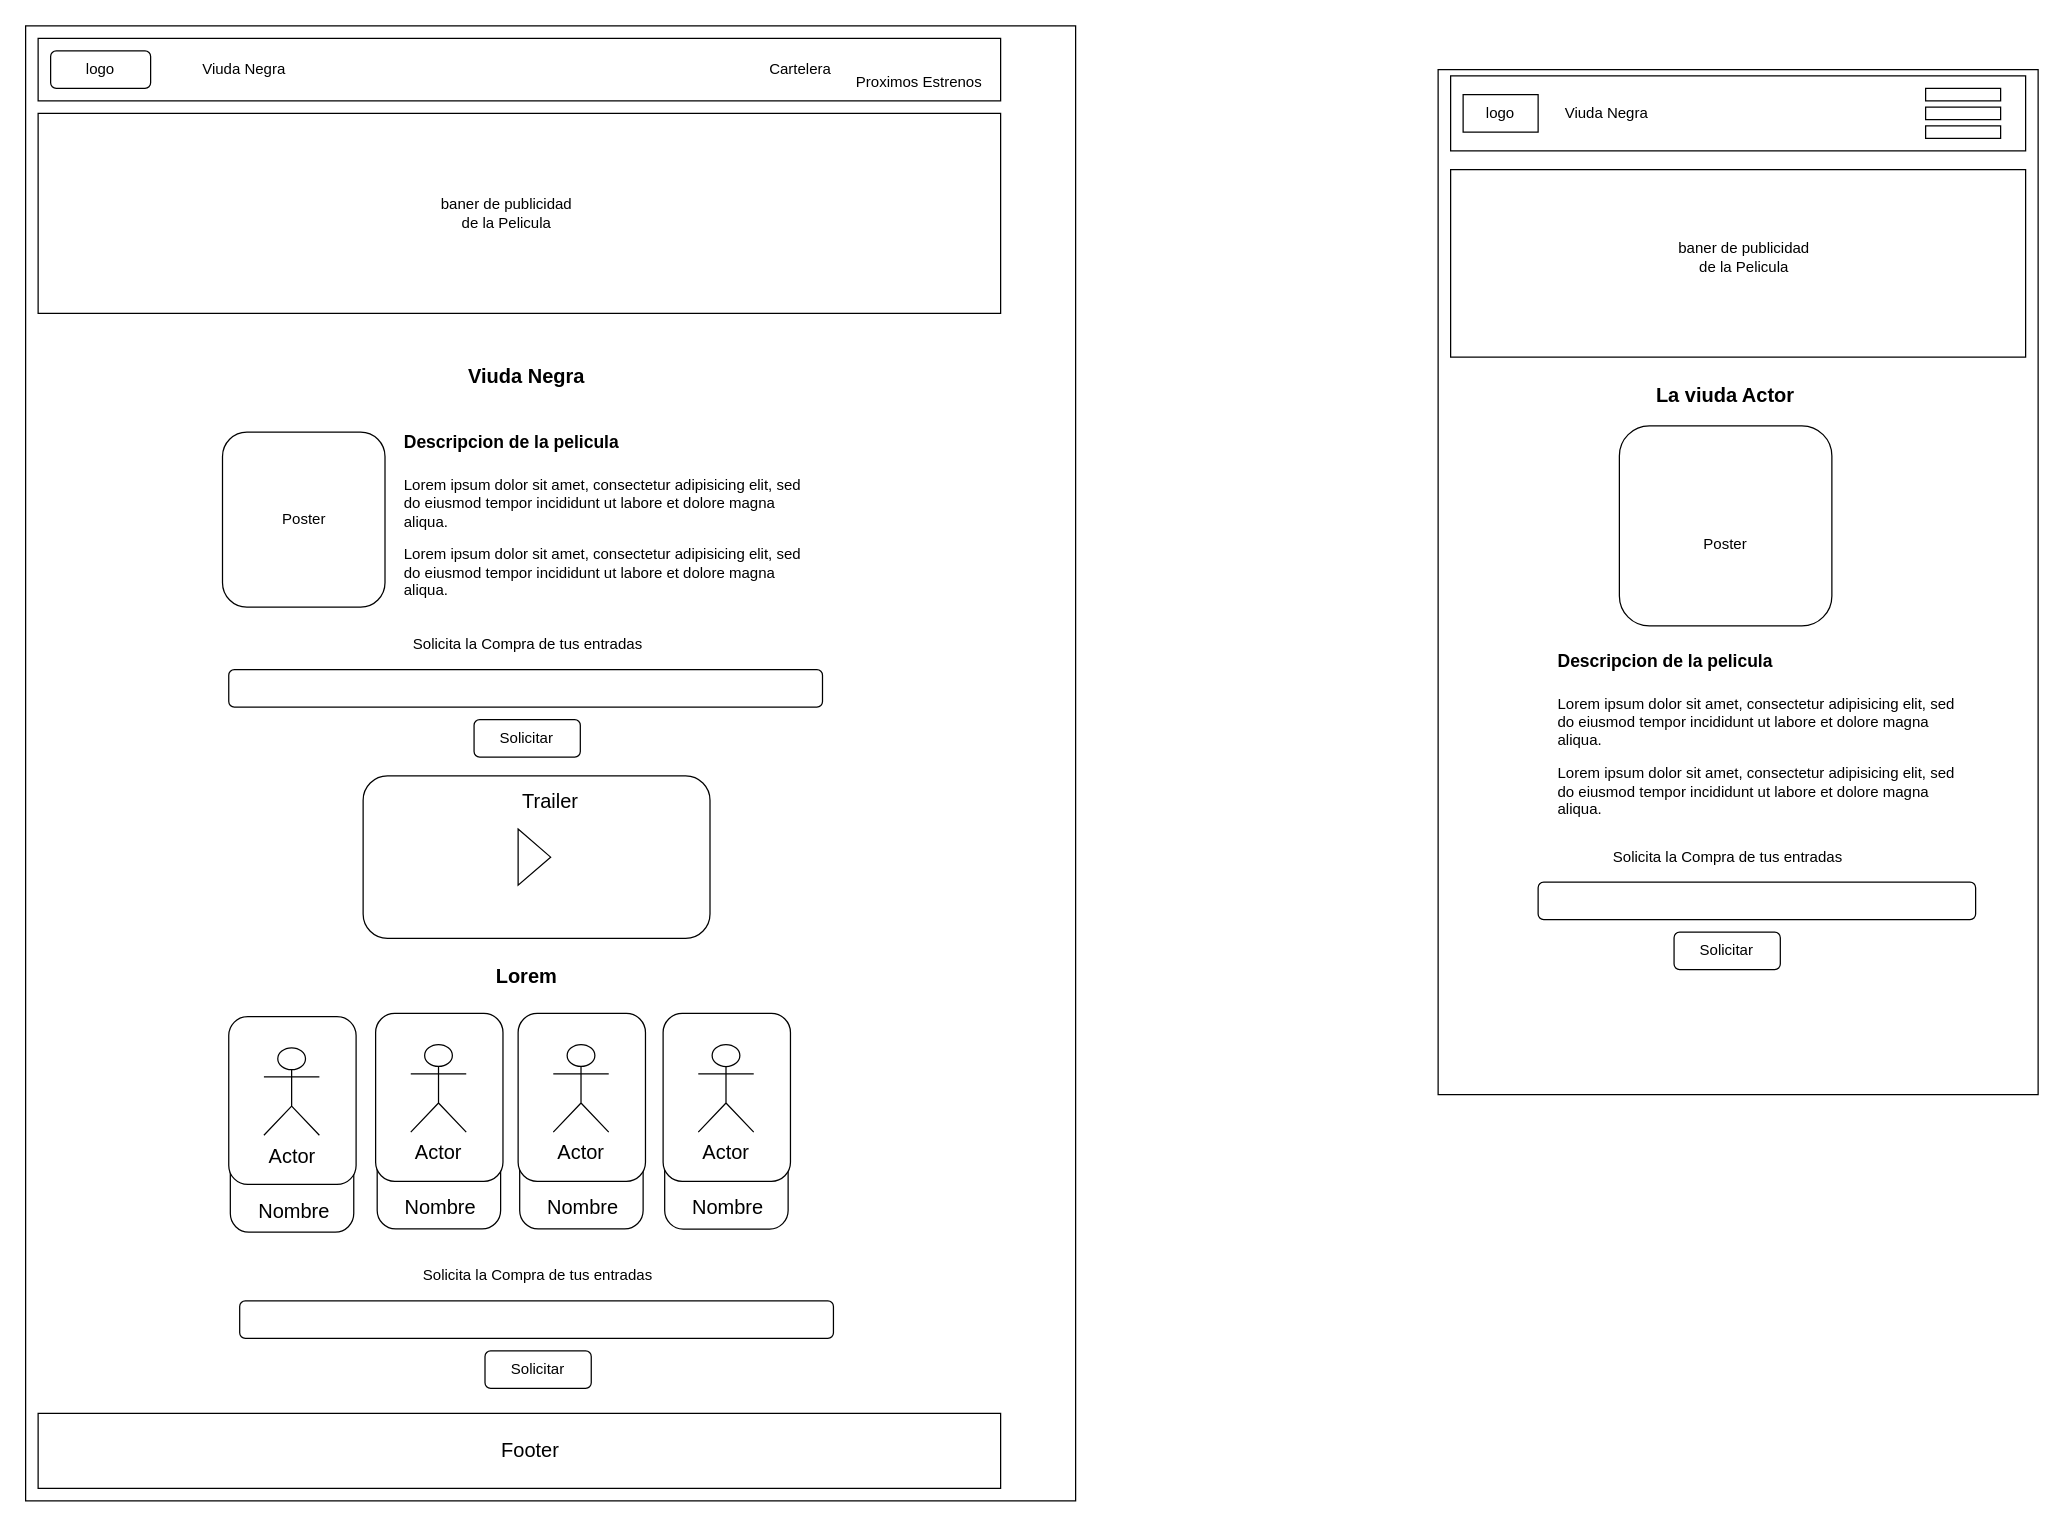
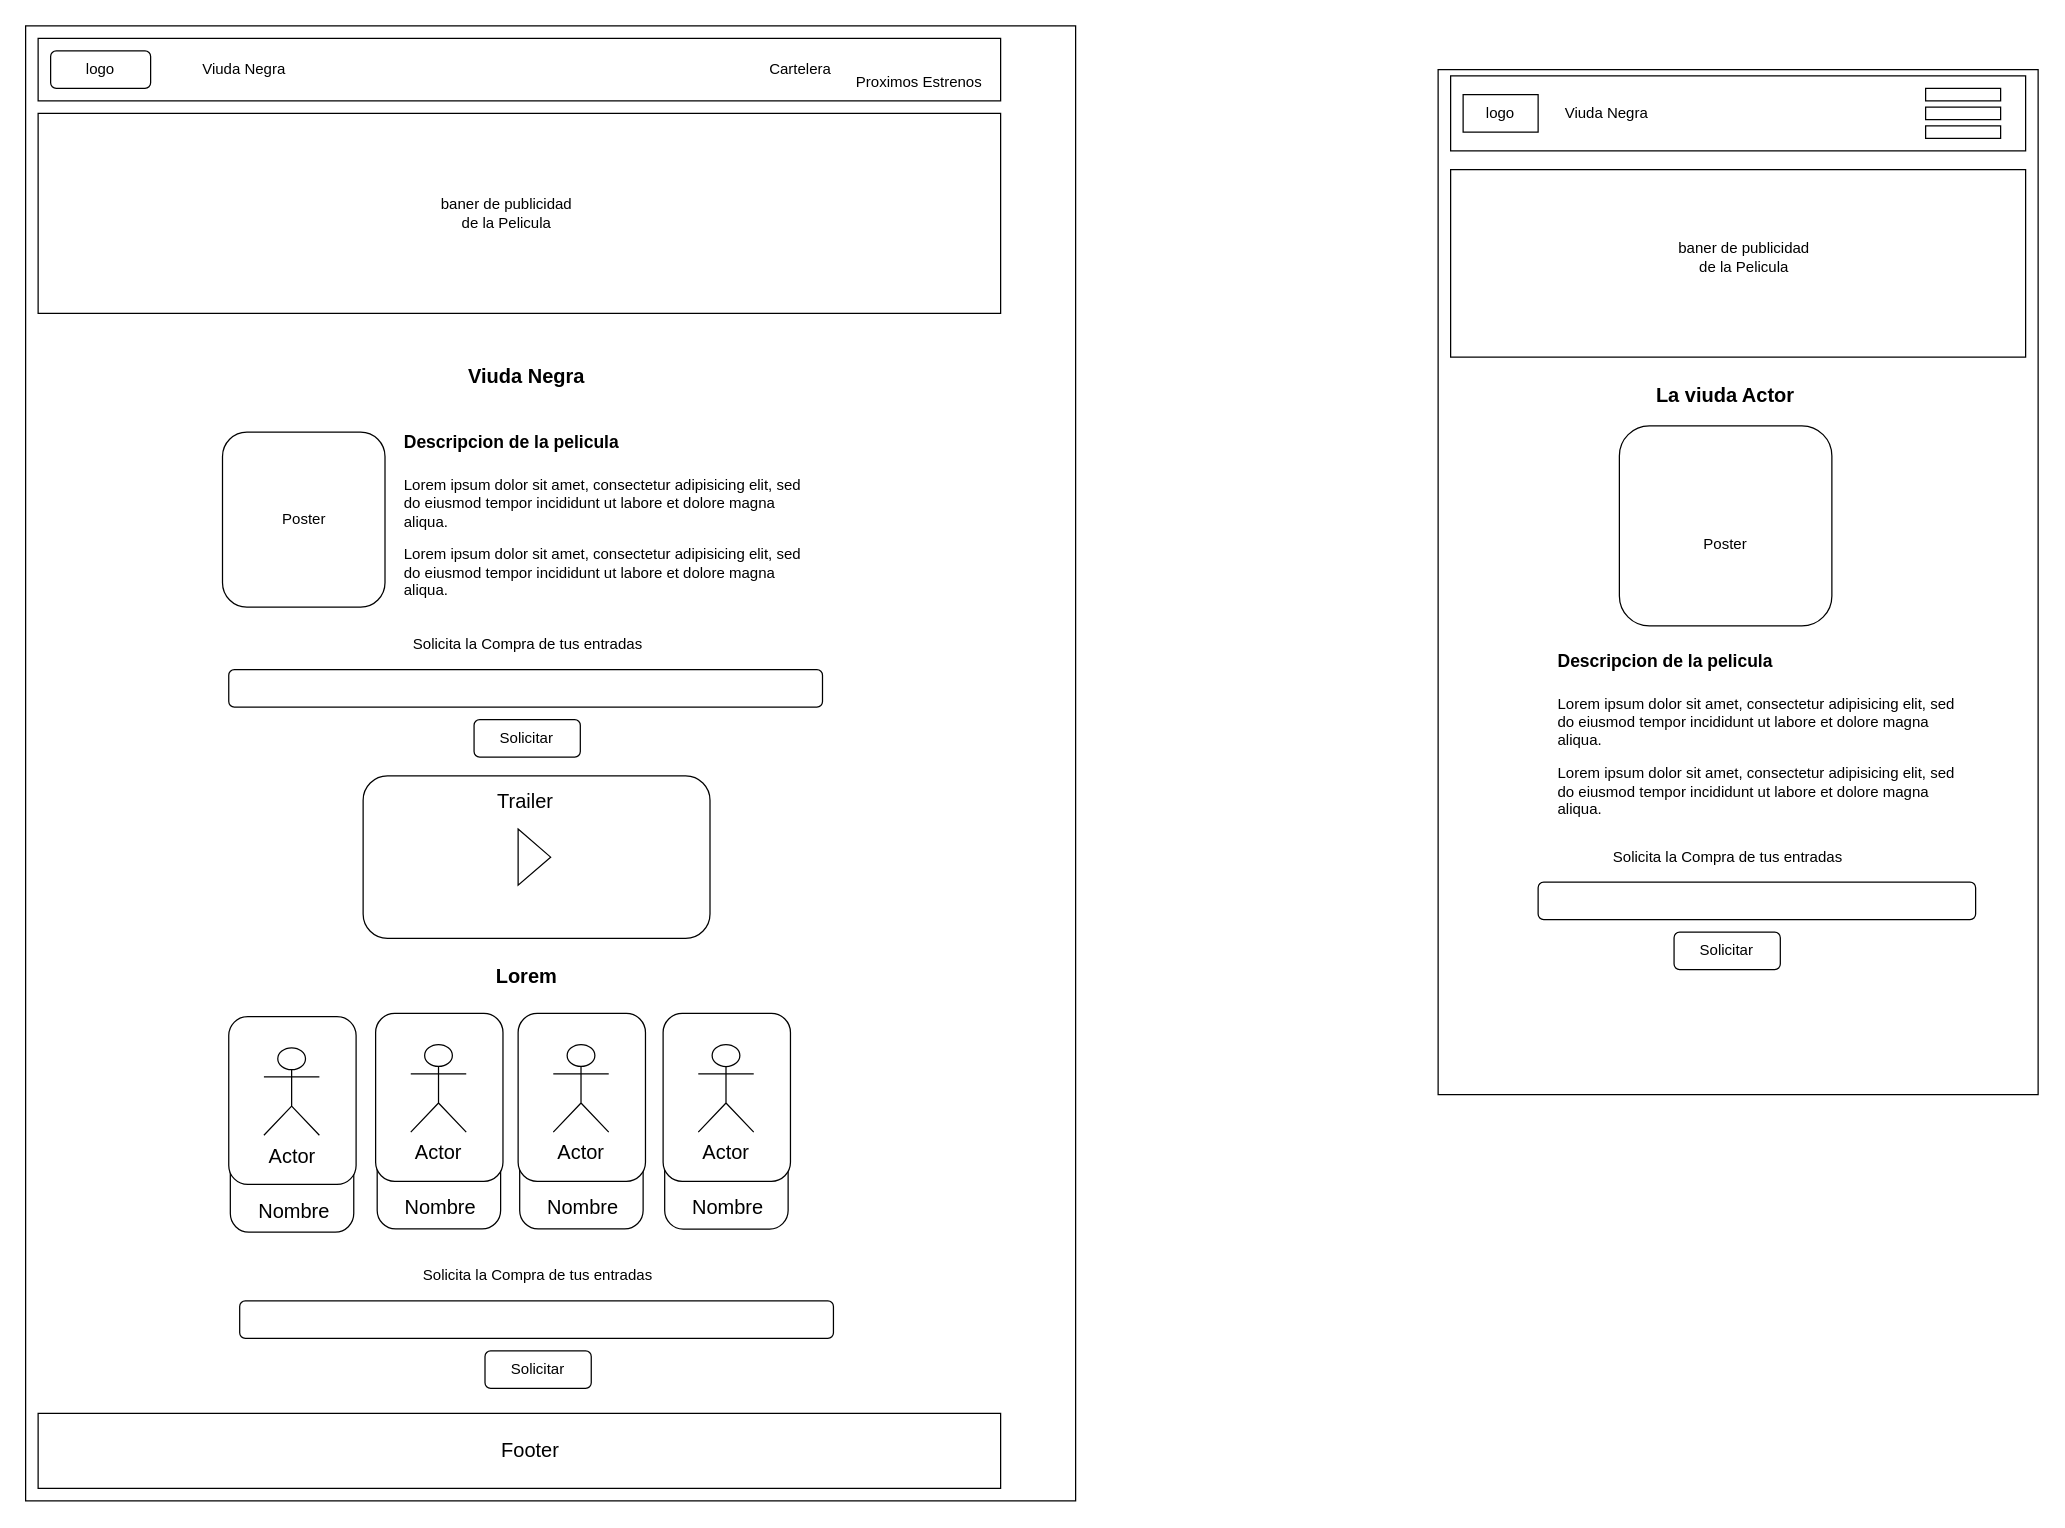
node "Trailer": moved (551, 801) -> (526, 801)
